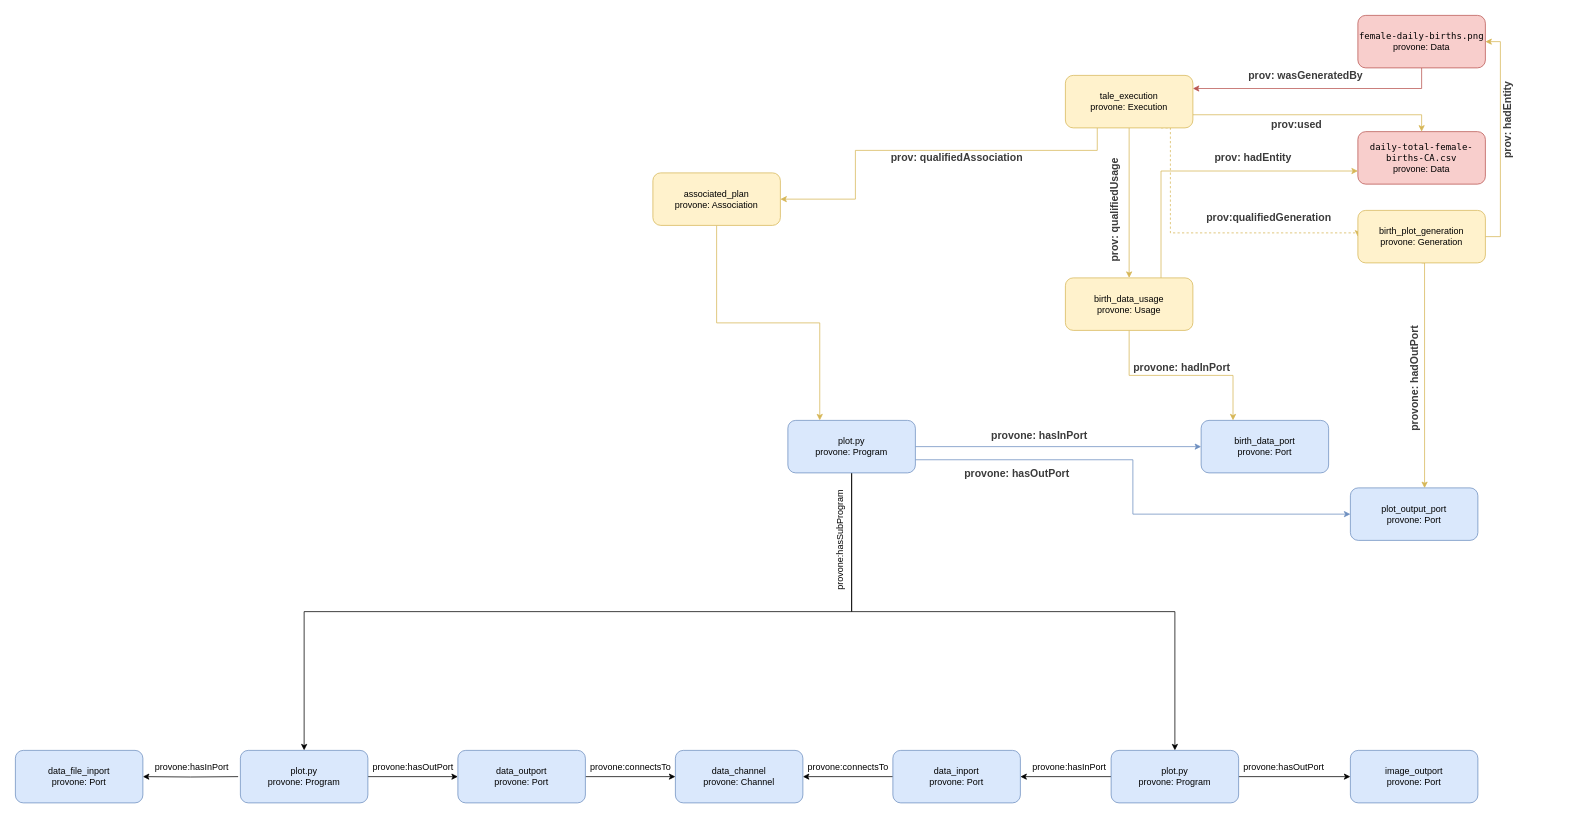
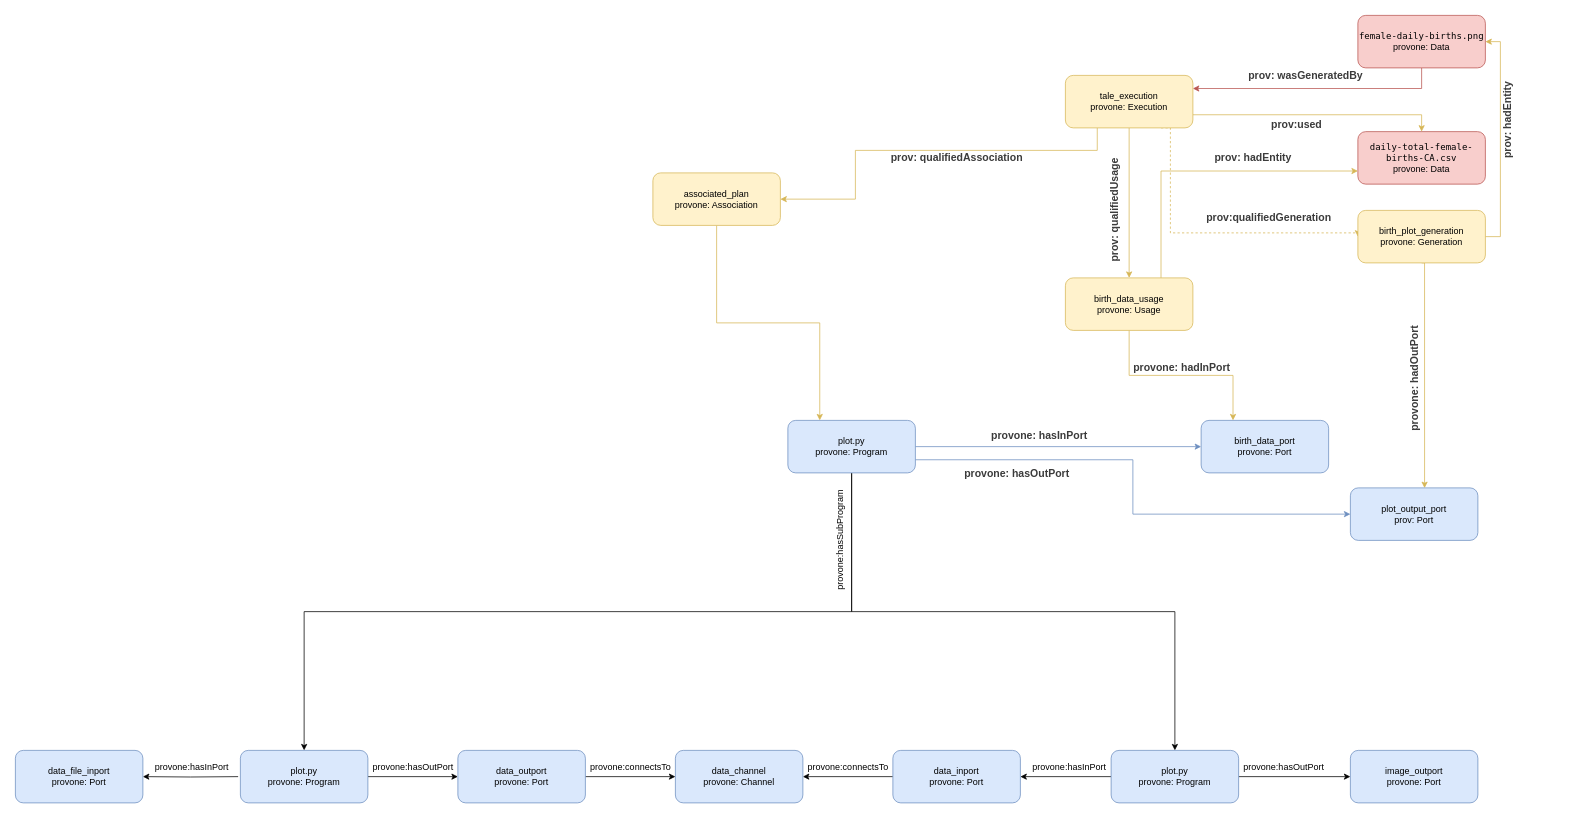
node "plot_output_port provone: Port": label "plot_output_port provone: Port" -> "plot_output_port prov: Port"
